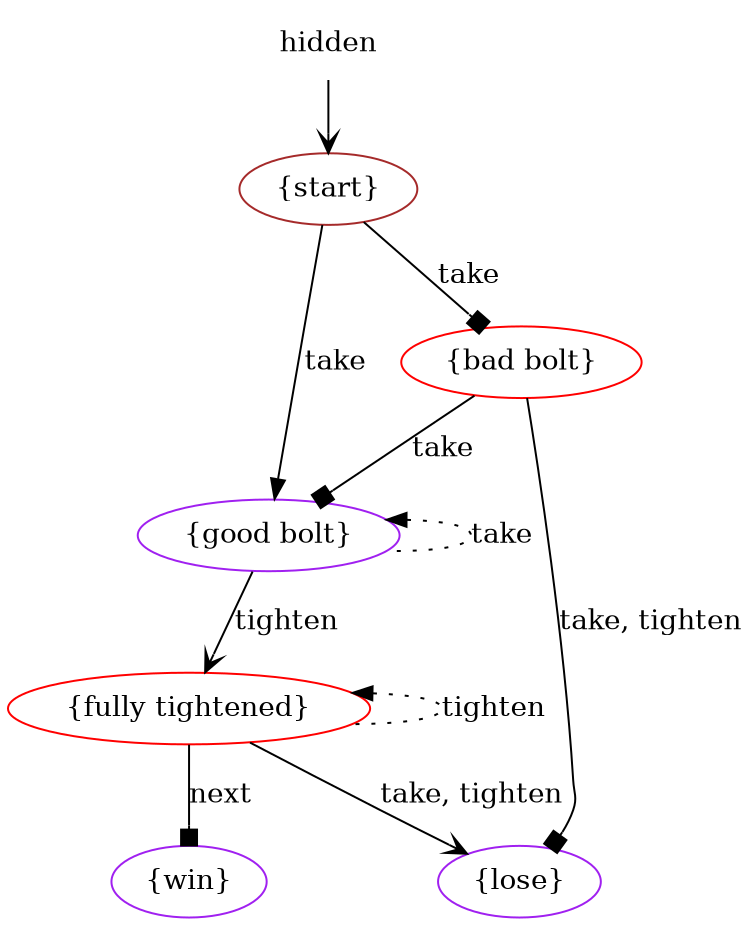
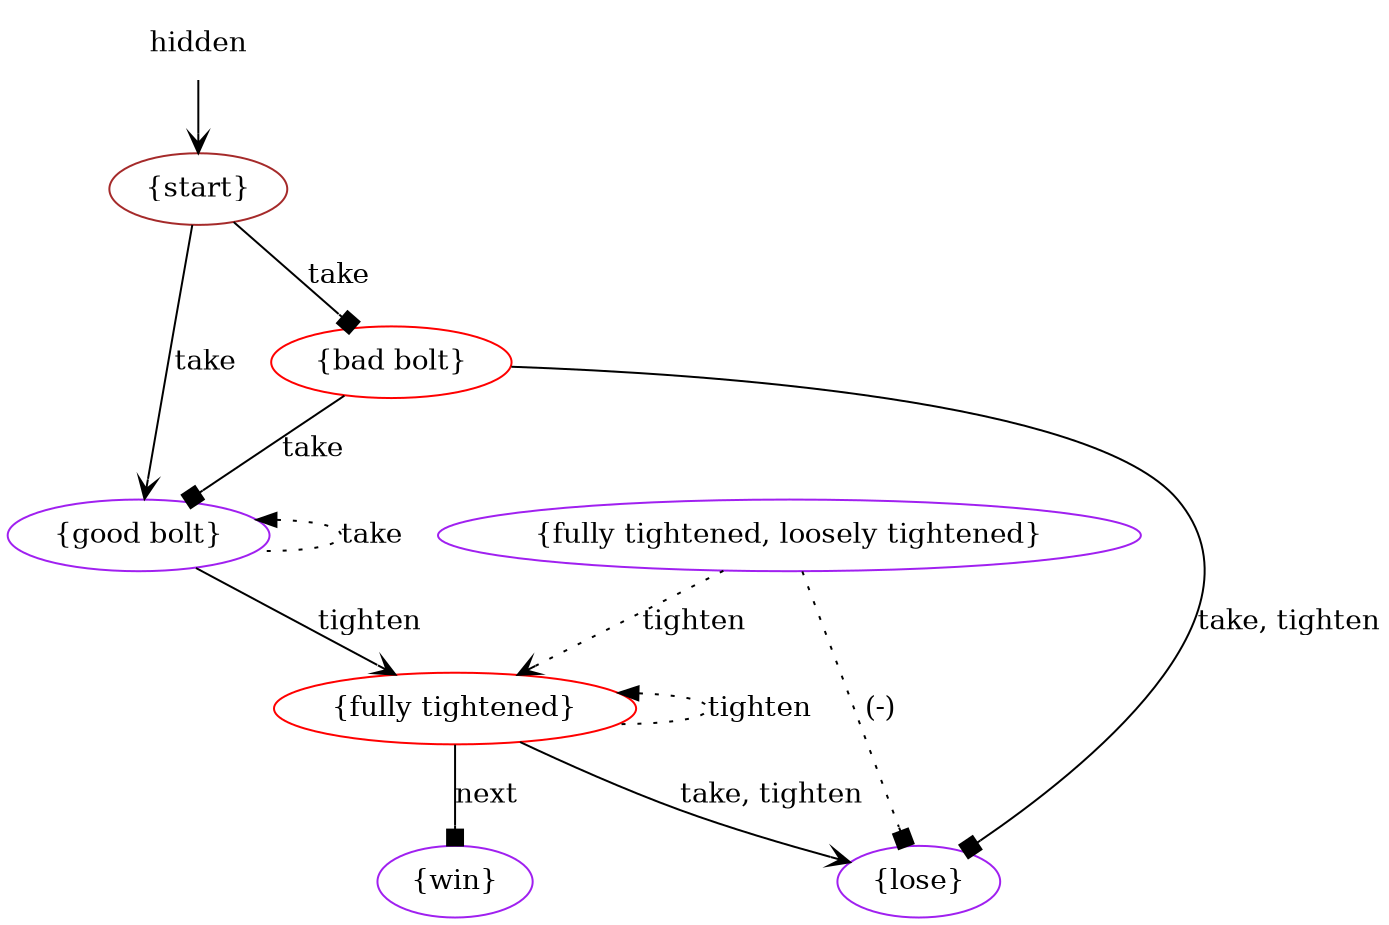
edge "{start}" -> "{good bolt}": arrowhead normal -> vee
node "{fully tightened, loosely tightened}": added
